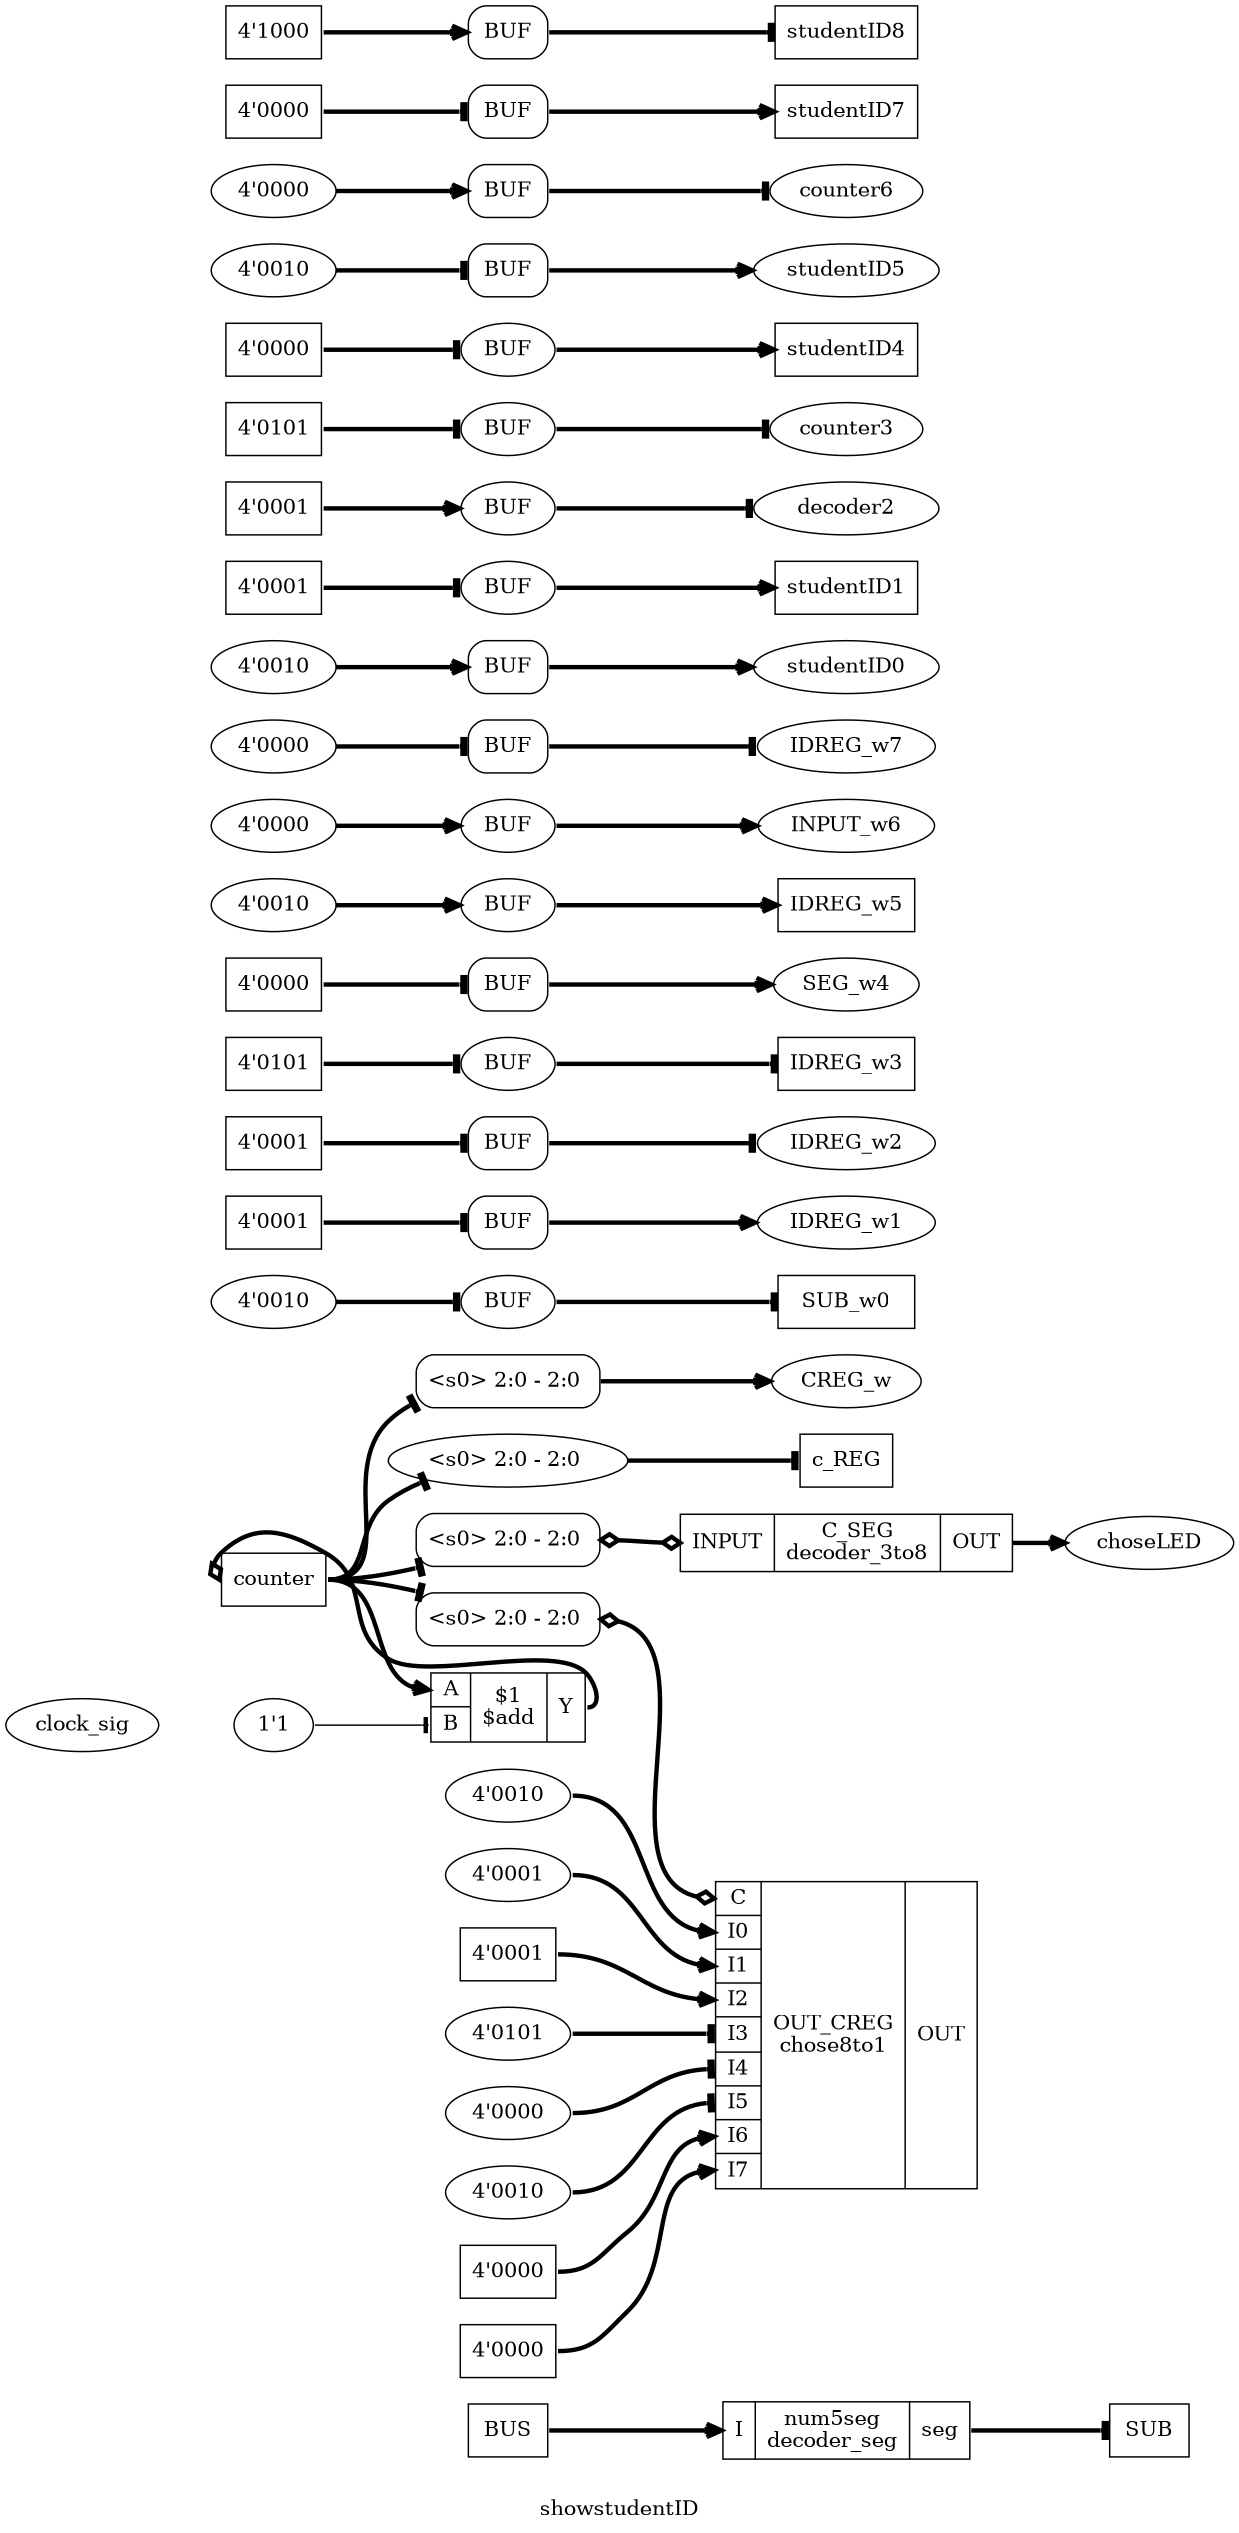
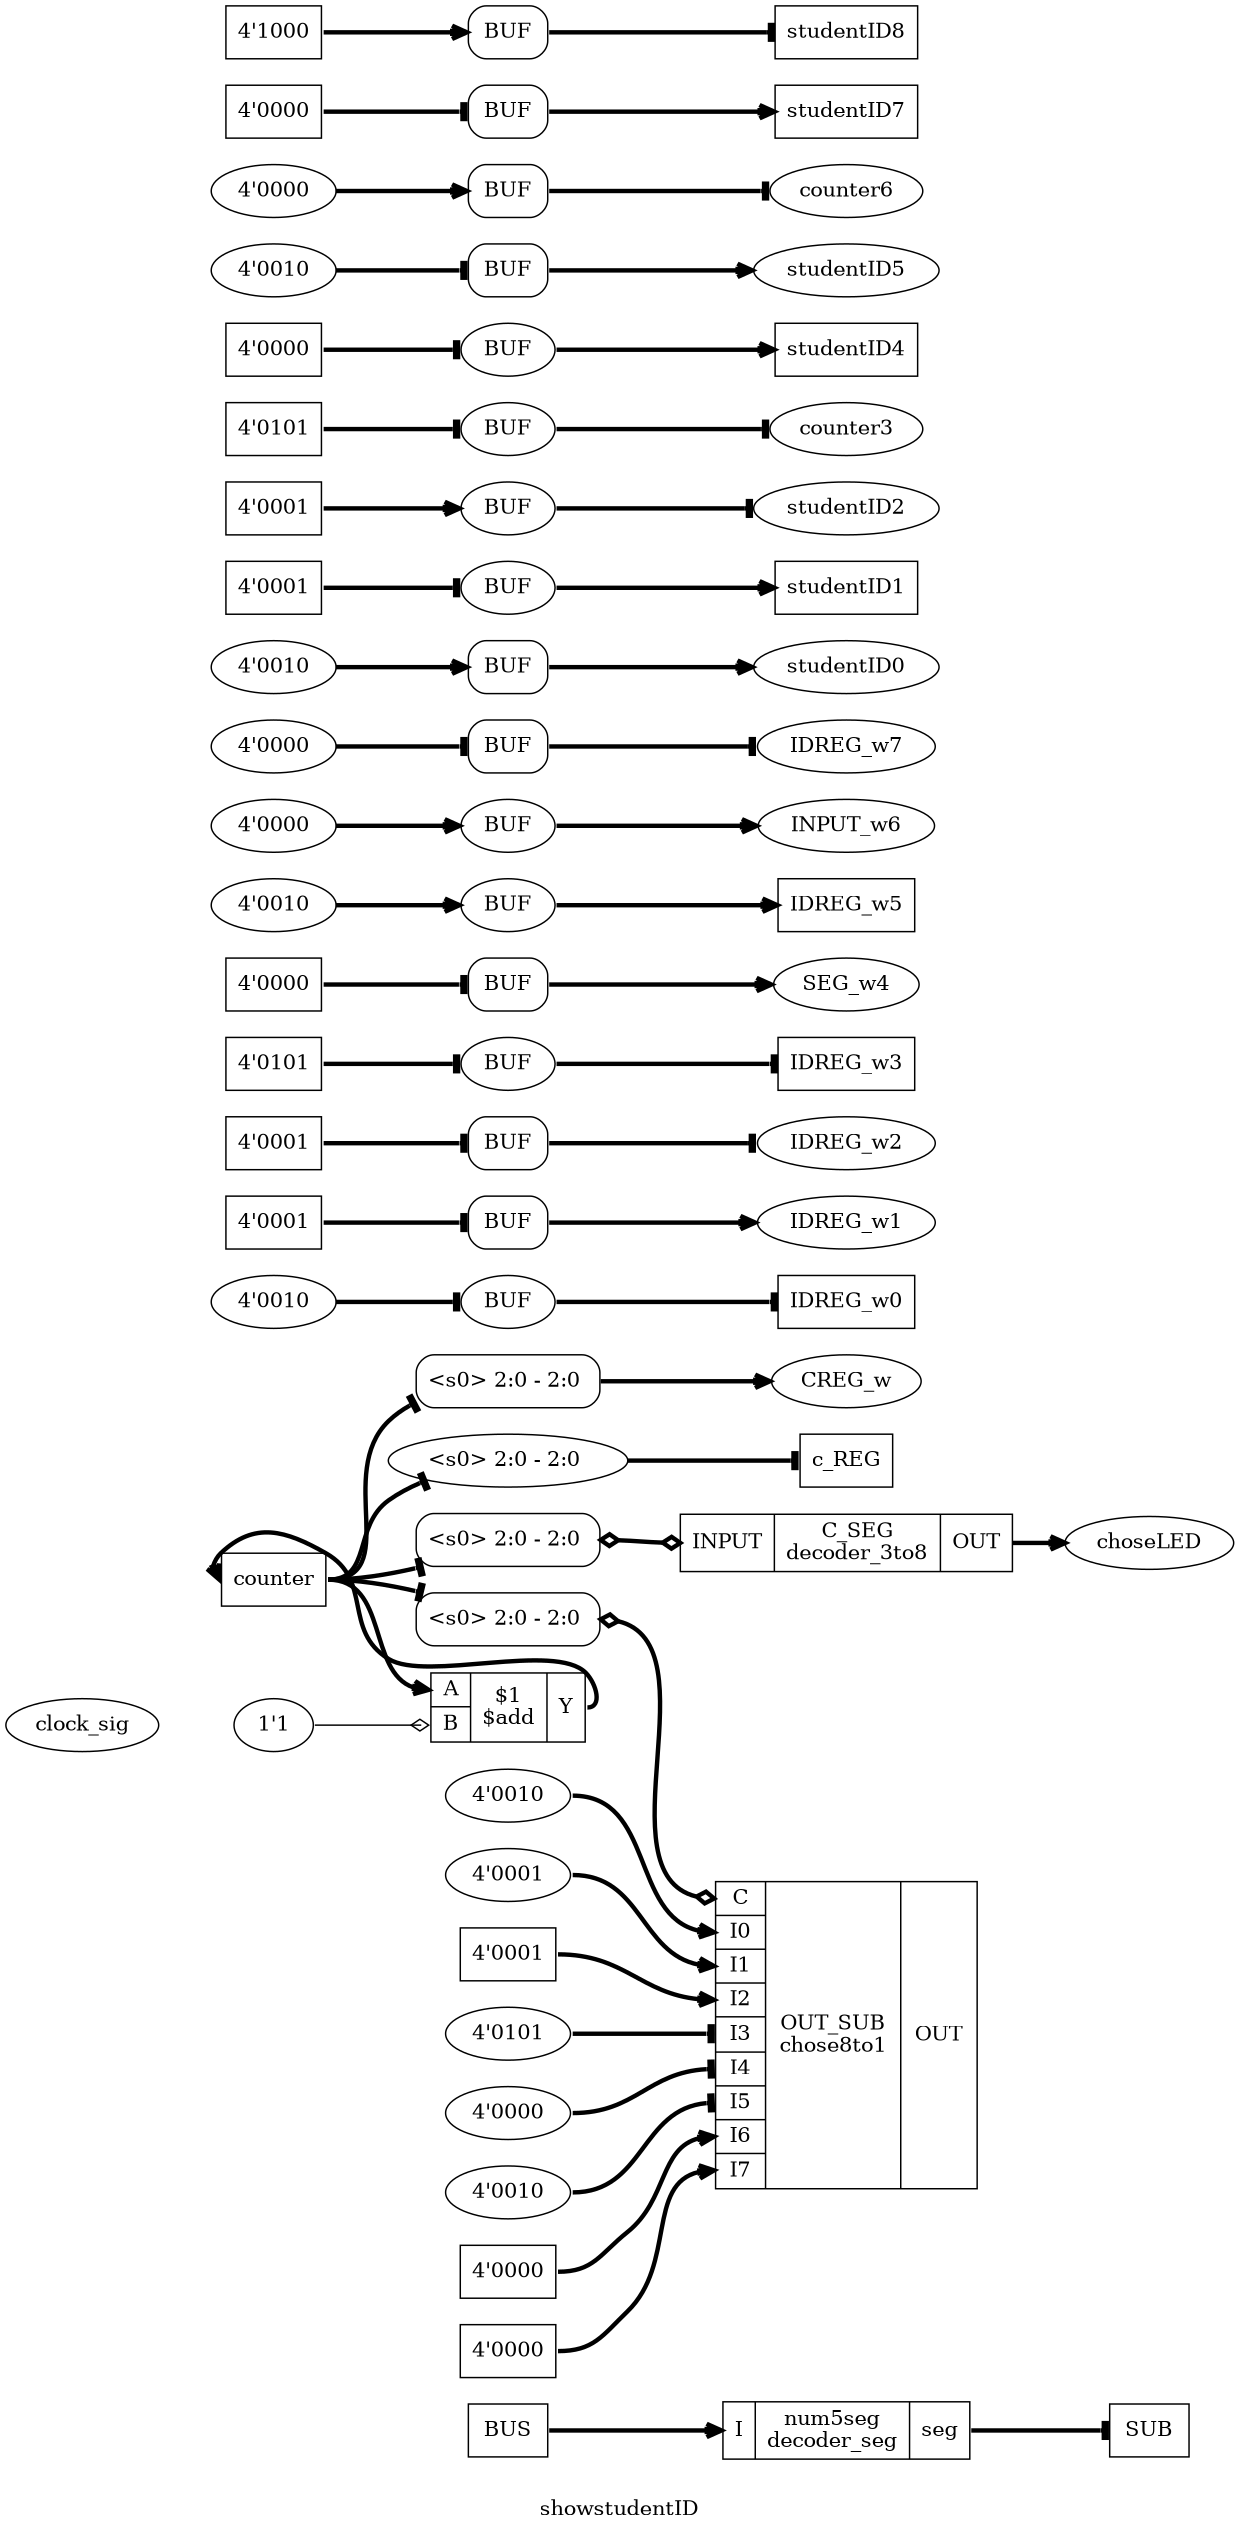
node "decoder2": label "decoder2" -> "studentID2"
node "SUB_w0": label "SUB_w0" -> "IDREG_w0"
edge "A" -> "counter": arrowhead odiamond -> vee
edge "1'1" -> "A": arrowhead tee -> odiamond
node "C": text "OUT_CREG" -> "OUT_SUB"
